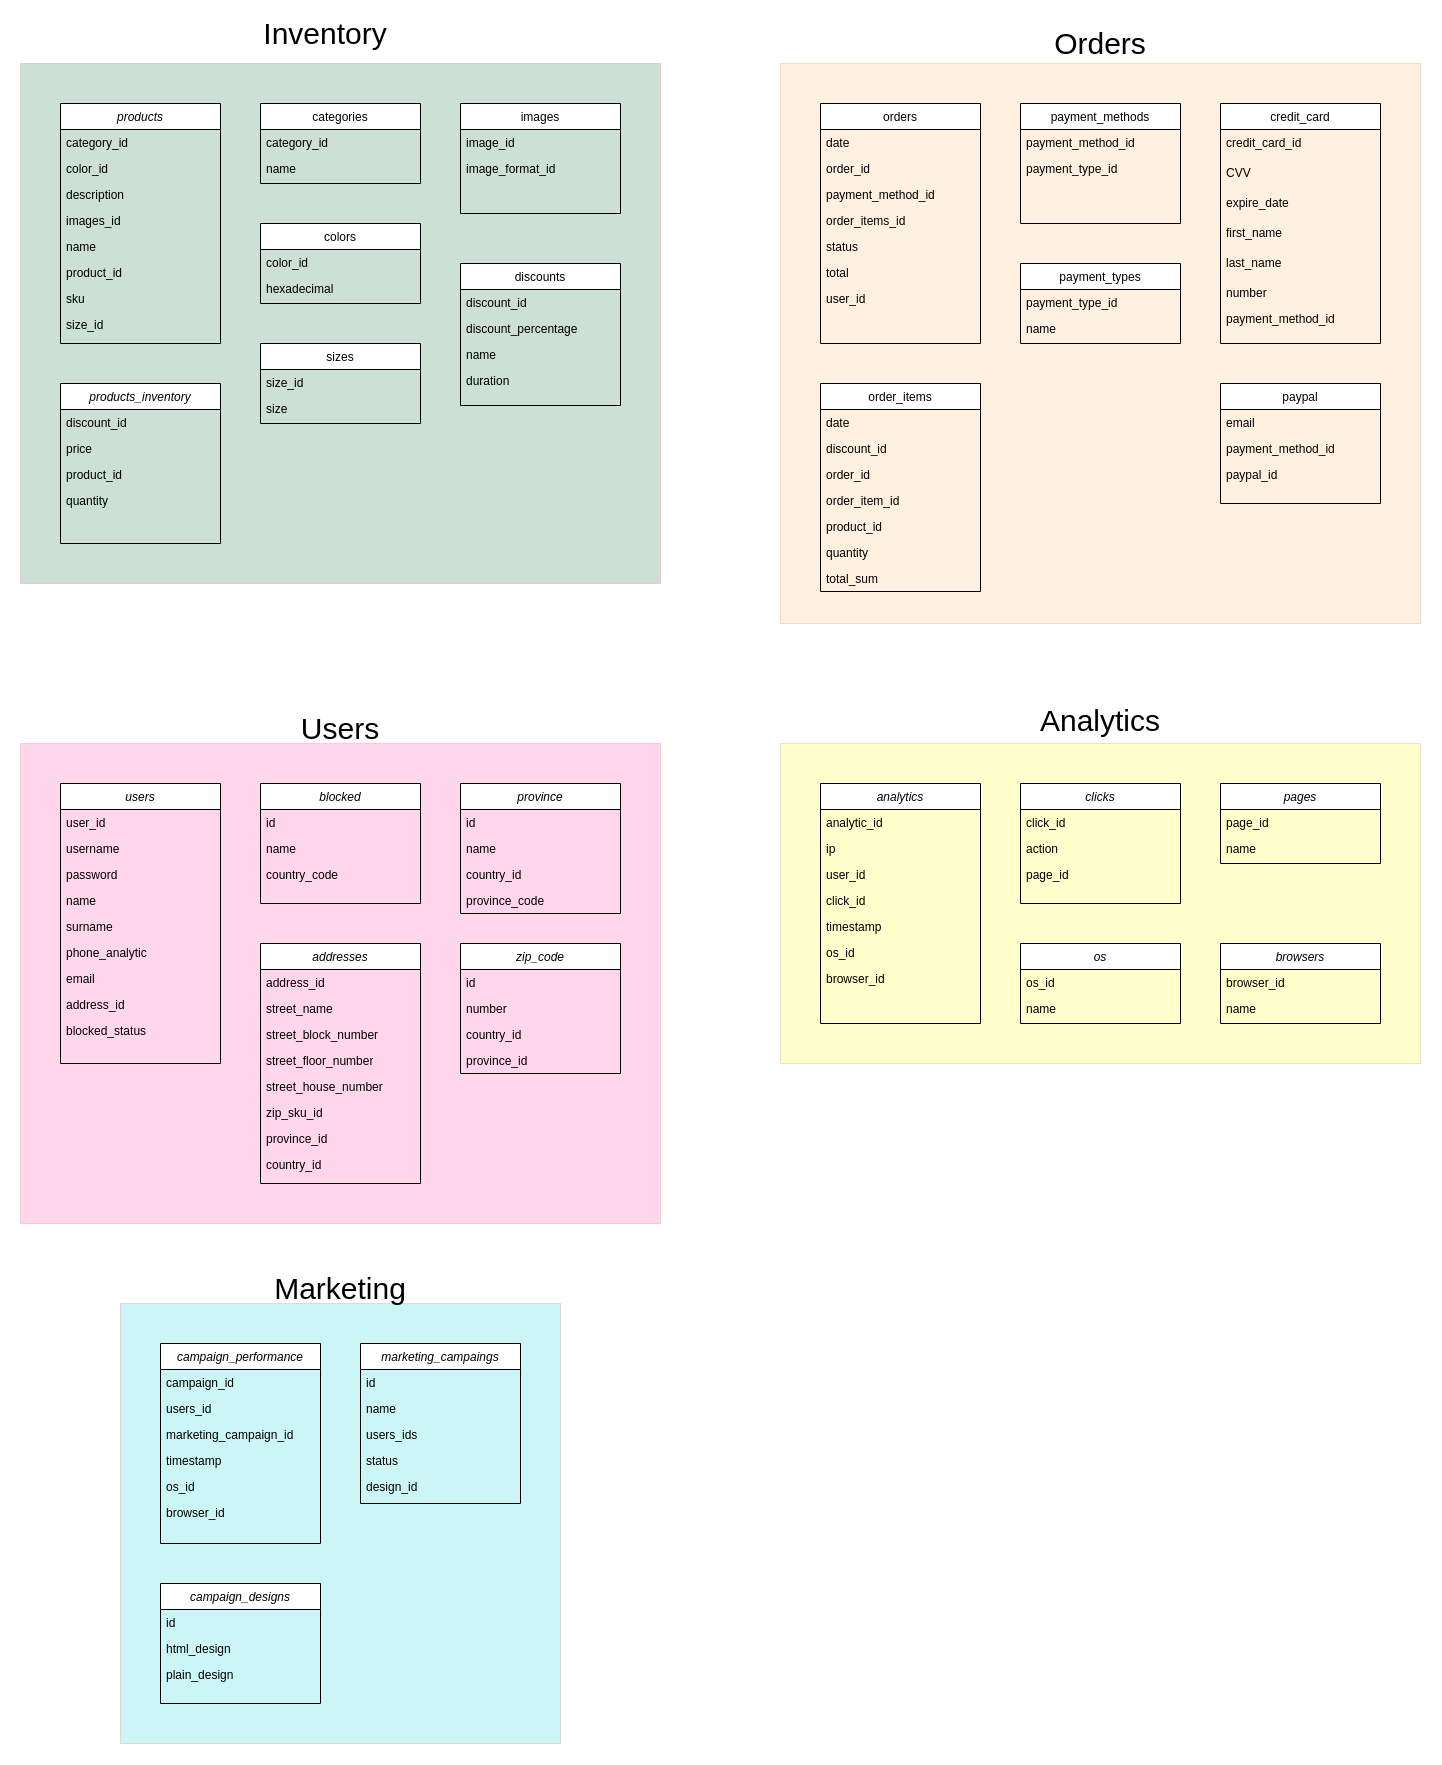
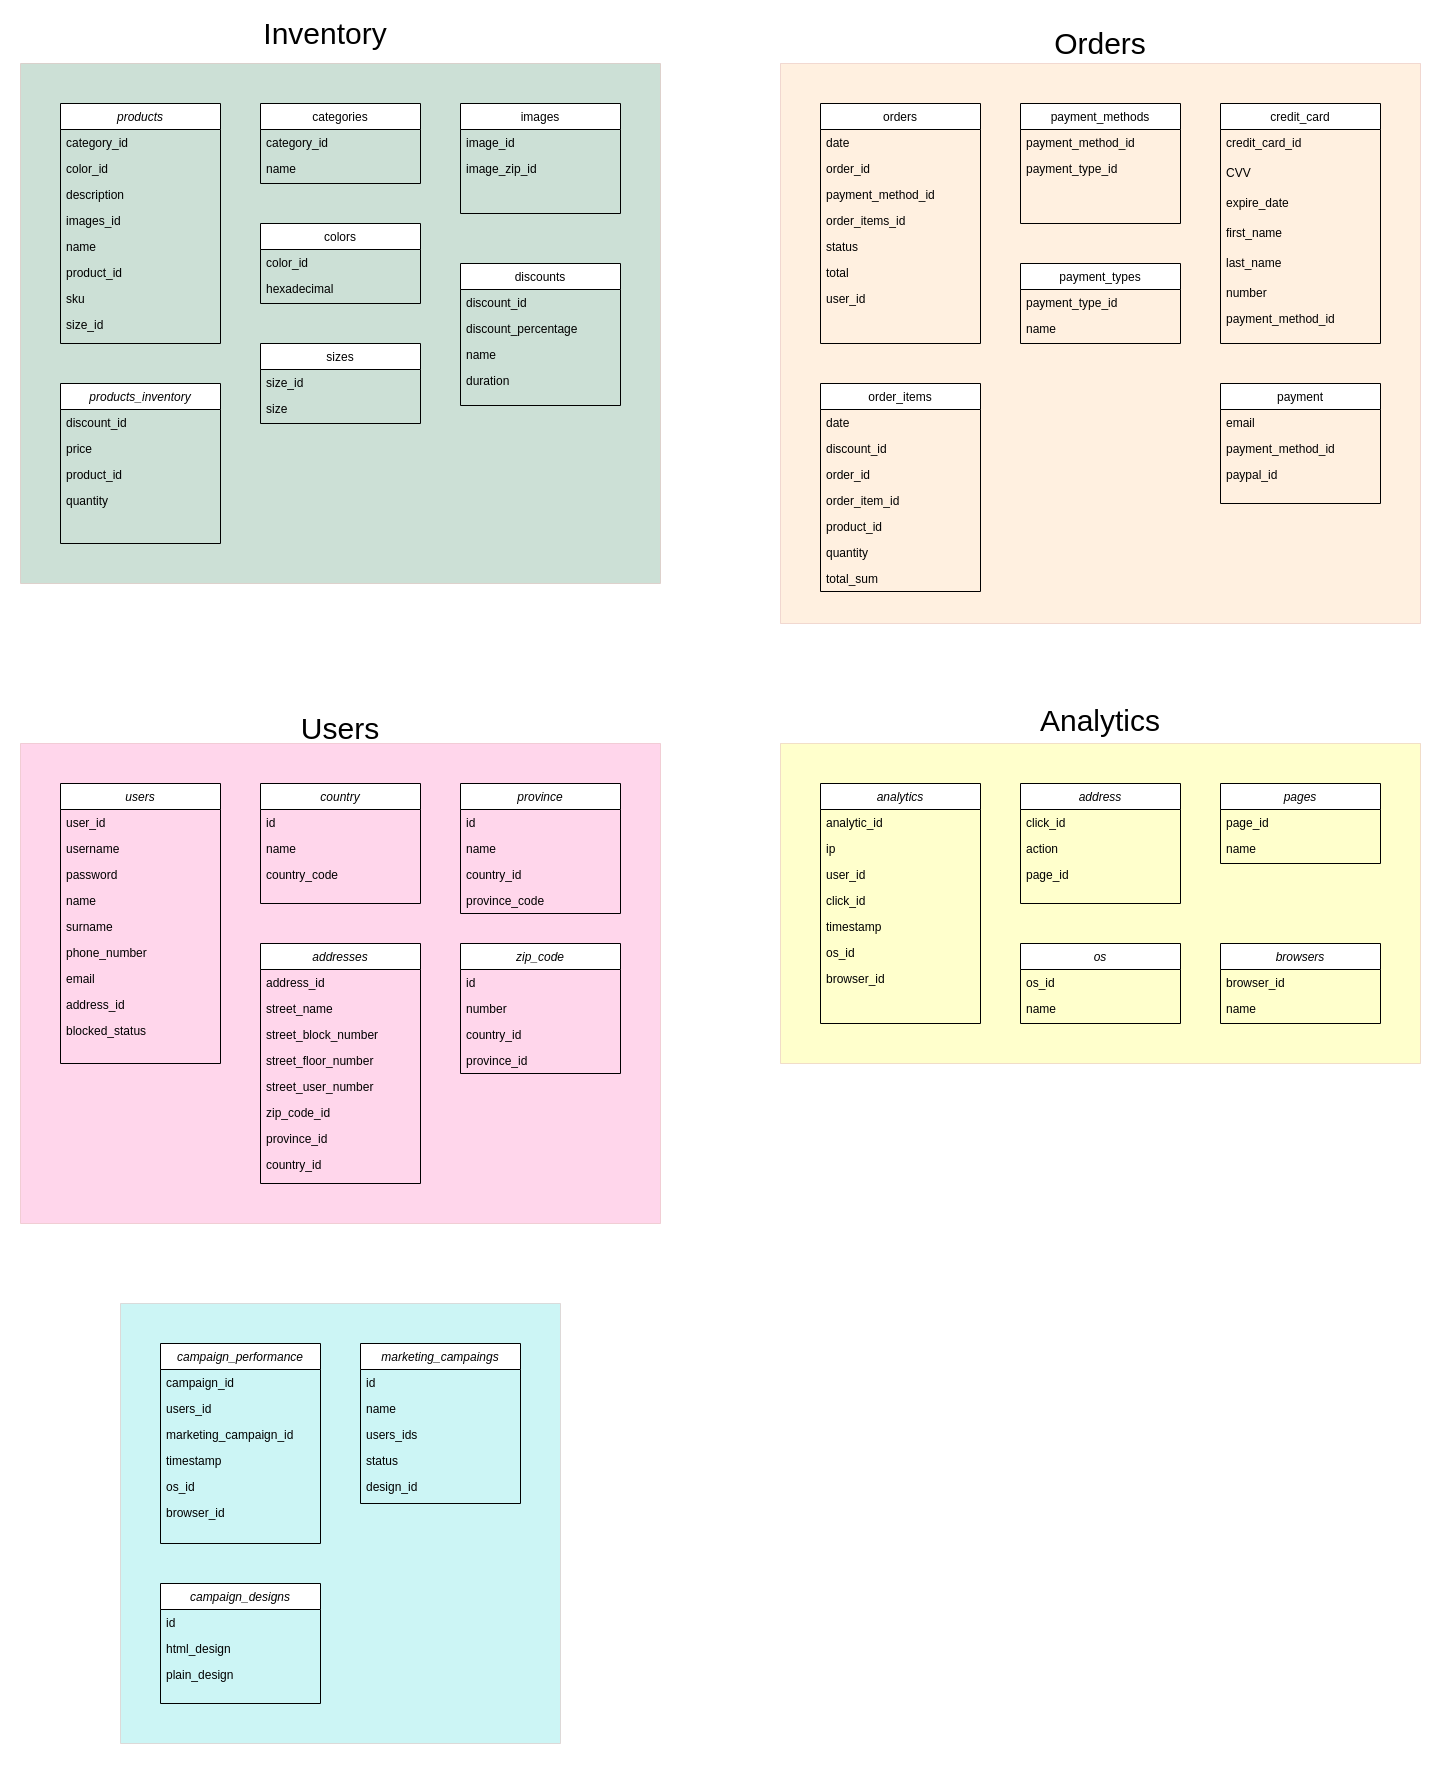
node "image_format_id": label "image_format_id" -> "image_zip_id"
node "paypal": label "paypal" -> "payment"
node "blocked": label "blocked" -> "country"
node "clicks": label "clicks" -> "address"
node "phone_analytic": label "phone_analytic" -> "phone_number"
node "street_house_number": label "street_house_number" -> "street_user_number"
node "zip_sku_id": label "zip_sku_id" -> "zip_code_id"
node "Marketing": removed
